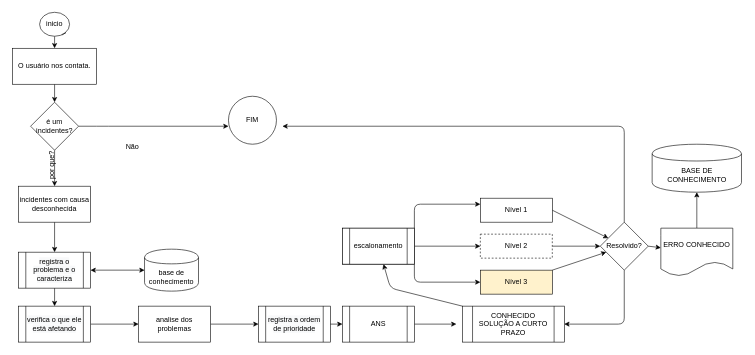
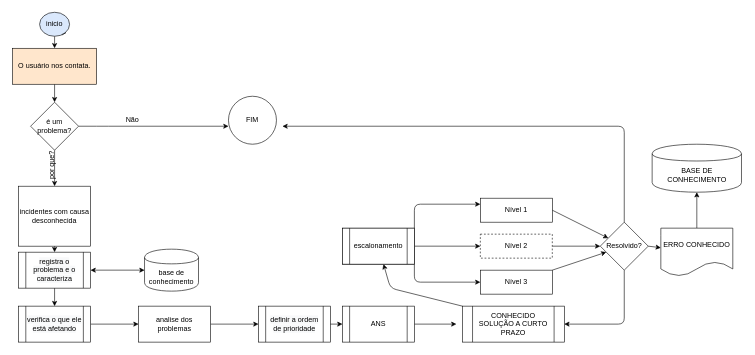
node "inicio": fillcolor #ffffff -> #dae8fc
node "O usuário nos contata.": fillcolor #ffffff -> #ffe6cc
node "é um incidentes?": label "é um incidentes?" -> "é um problema?"
node "Não": moved (132, 147) -> (132, 120)
node "incidentes com causa desconhecida": size 72x36 -> 72x60
node "Nível 3": fillcolor #fff2cc -> #ffffff
node "registra a ordem de prioridade": label "registra a ordem de prioridade" -> "definir a ordem de prioridade"
